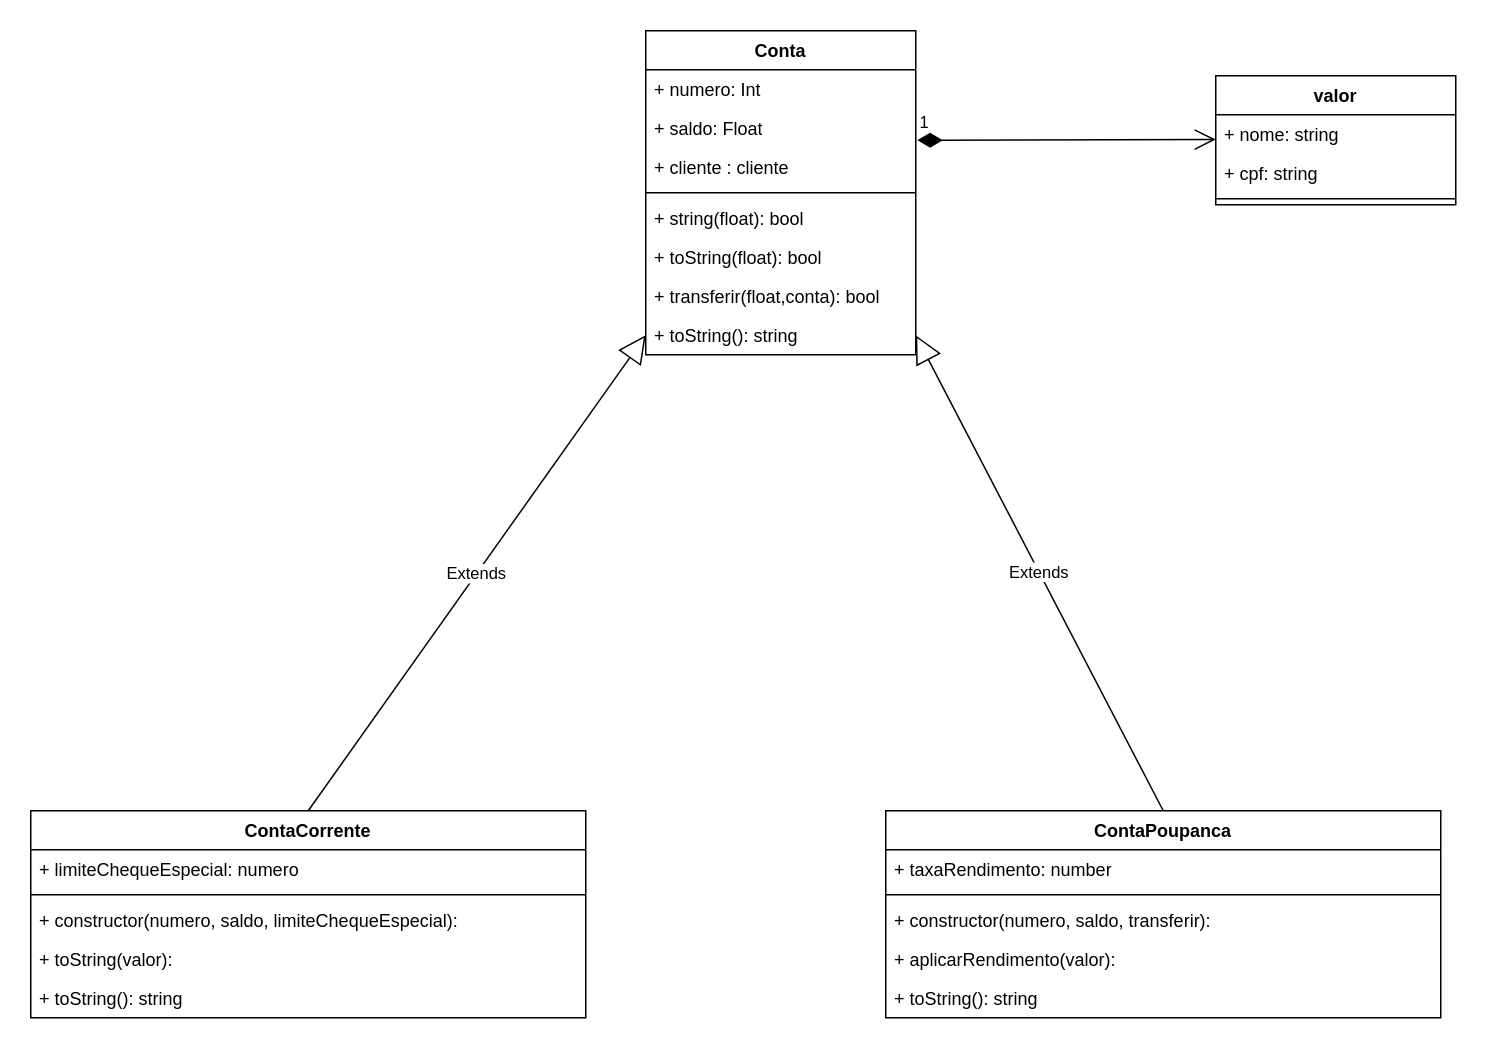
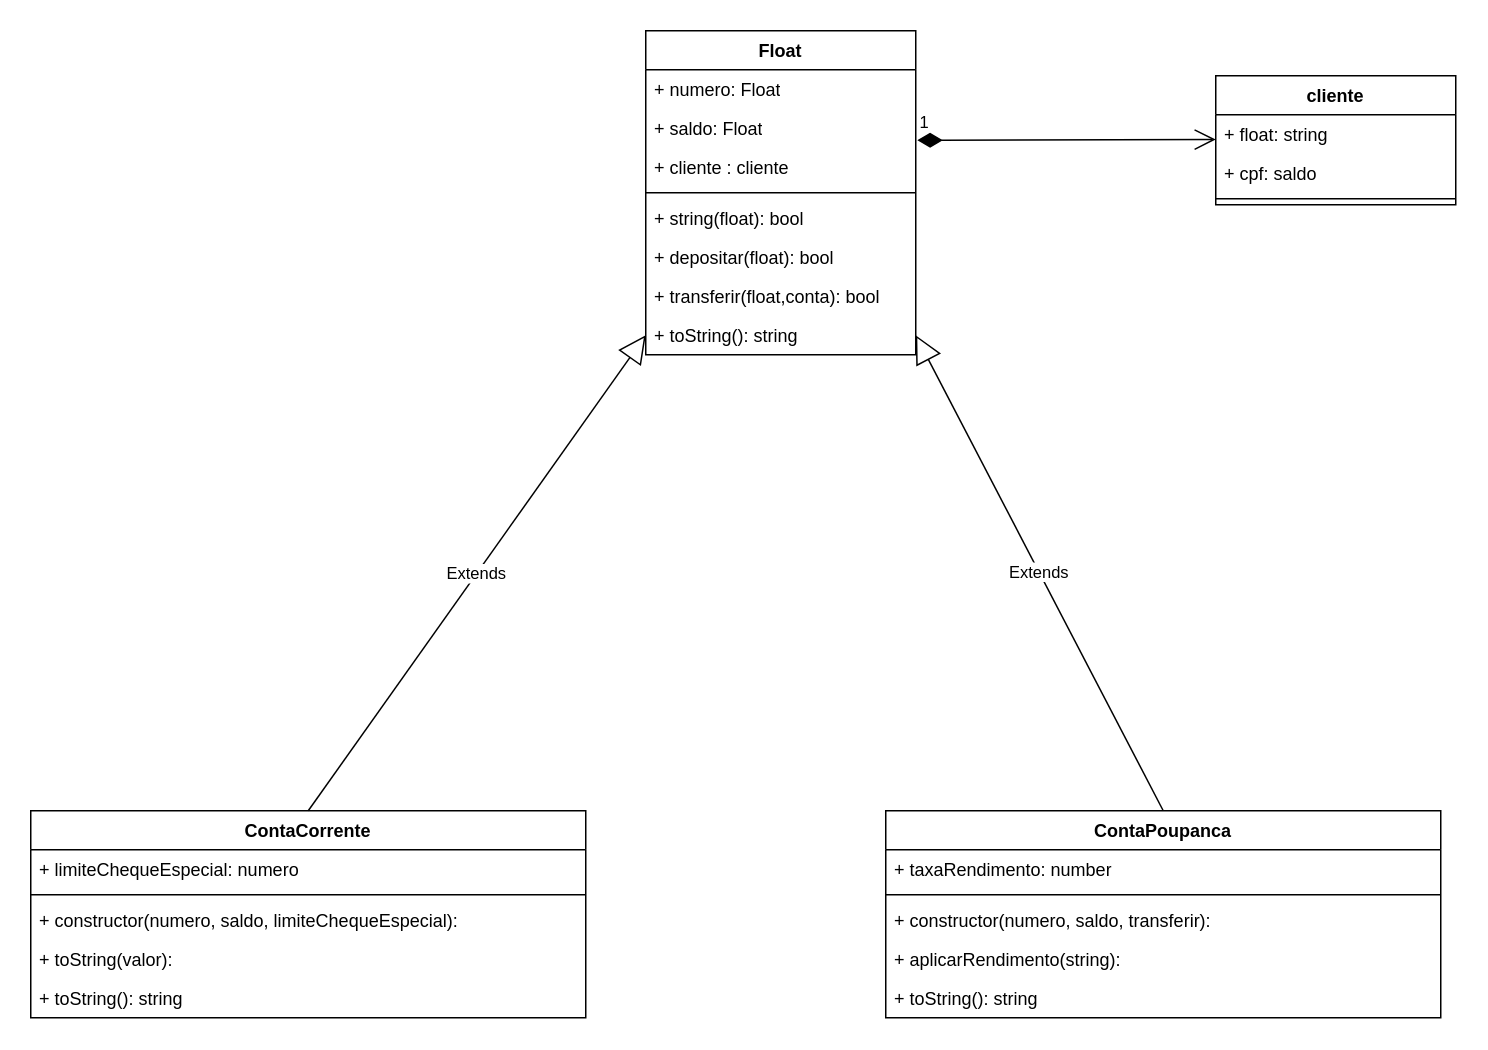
node "Conta": label "Conta" -> "Float"
node "+ numero: Int": label "+ numero: Int" -> "+ numero: Float"
node "valor": label "valor" -> "cliente"
node "+ nome: string": label "+ nome: string" -> "+ float: string"
node "+ cpf: string": label "+ cpf: string" -> "+ cpf: saldo"
node "+ toString(float): bool": label "+ toString(float): bool" -> "+ depositar(float): bool"
node "+ aplicarRendimento(valor):": label "+ aplicarRendimento(valor):" -> "+ aplicarRendimento(string):"
